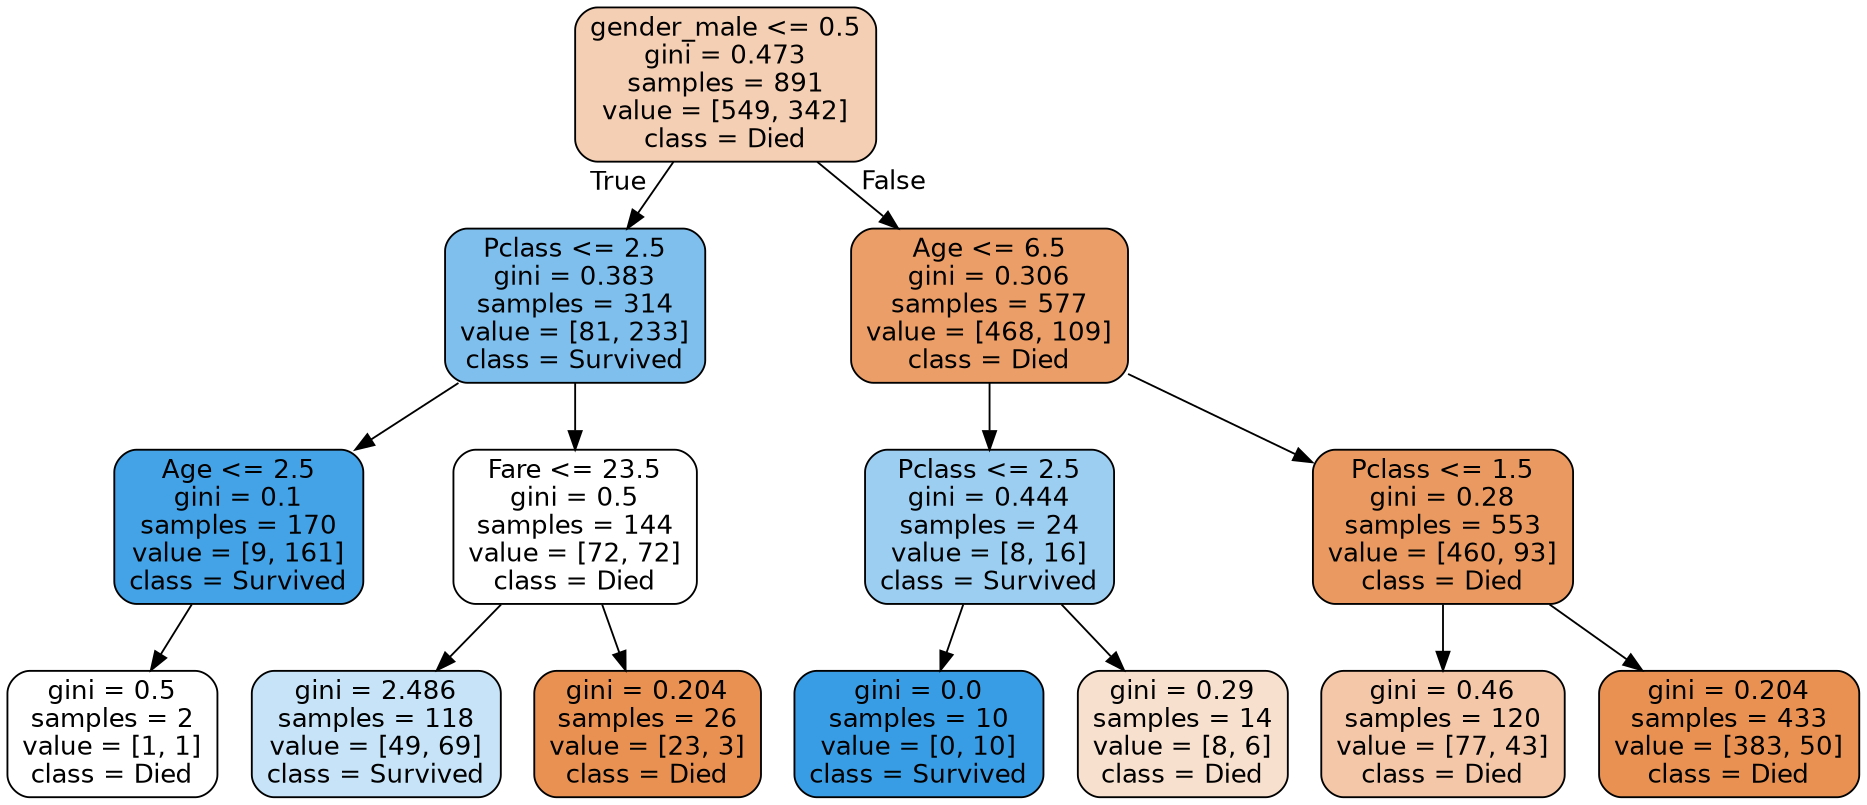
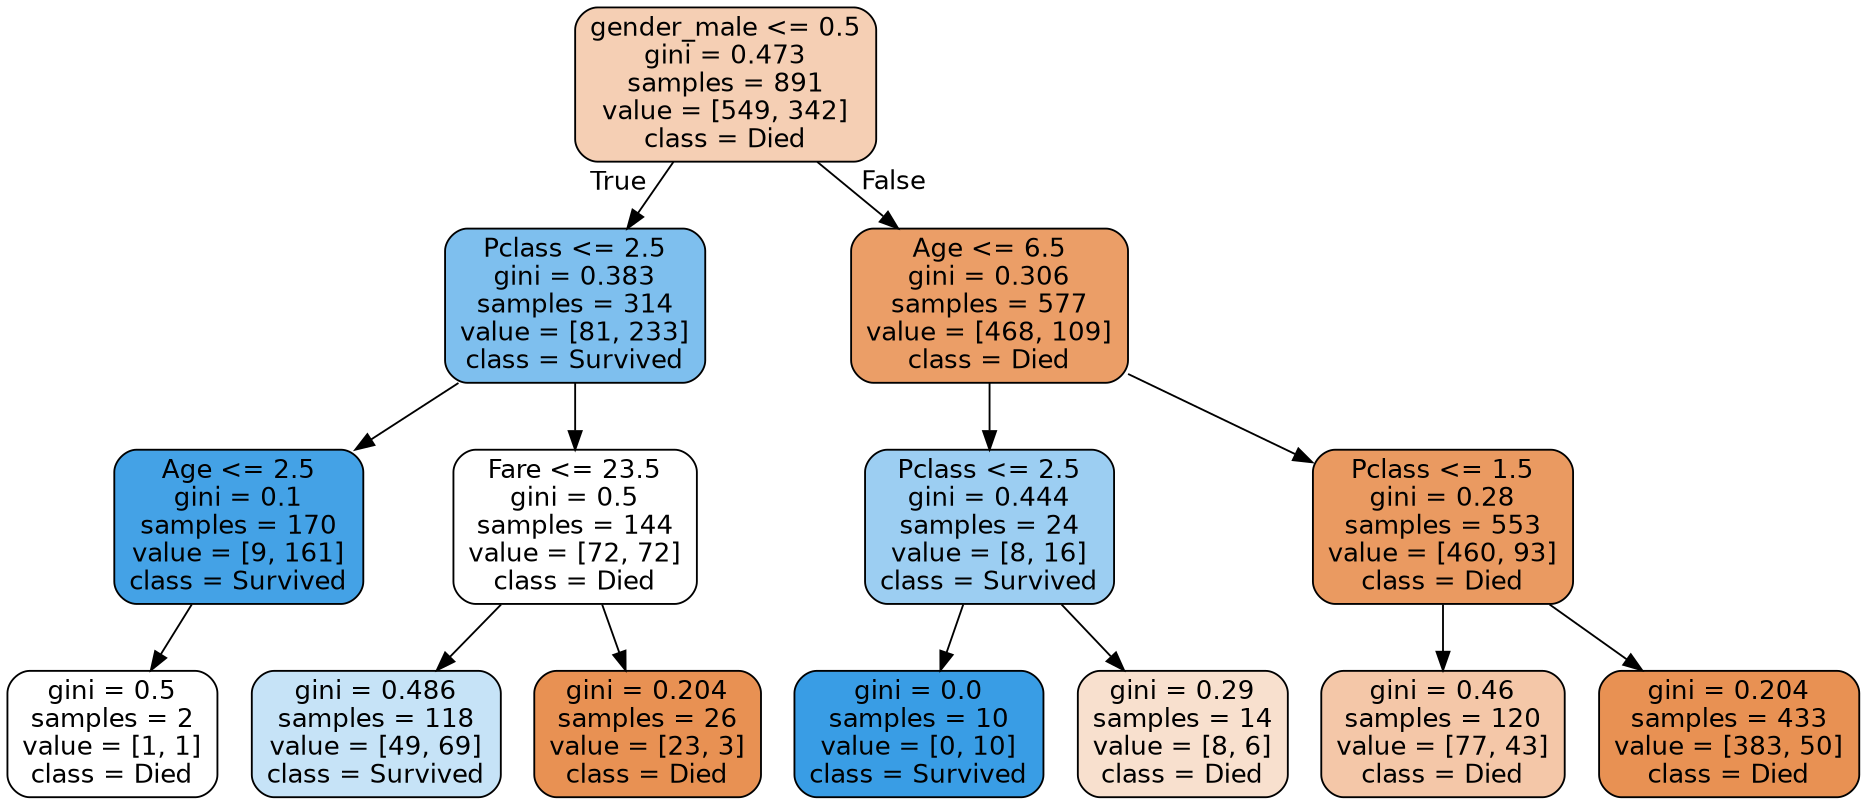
node "gini = 2.486 samples = 118 value = [49, 69] class = Survived": label "gini = 2.486 samples = 118 value = [49, 69] class = Survived" -> "gini = 0.486 samples = 118 value = [49, 69] class = Survived"
